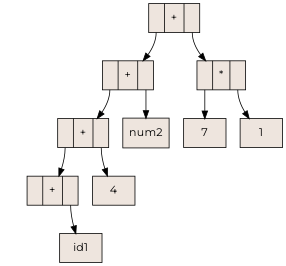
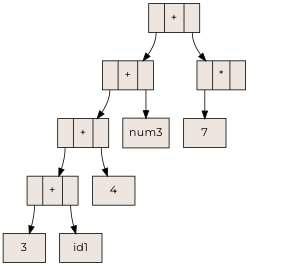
node "num2": label "num2" -> "num3"
node "1": removed
node "3": added
